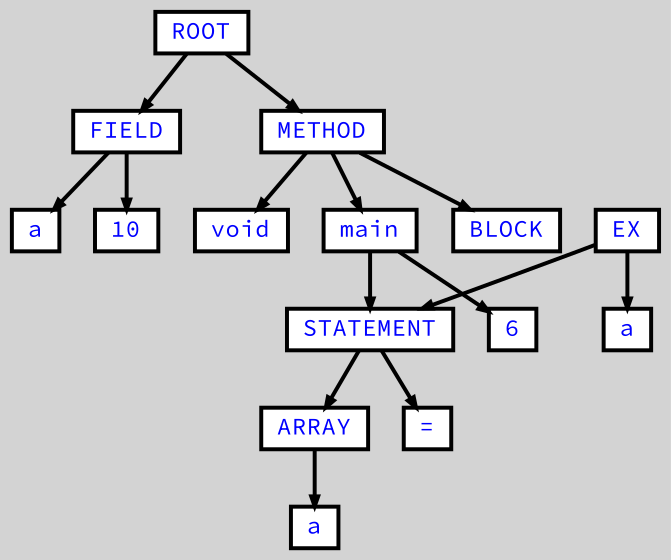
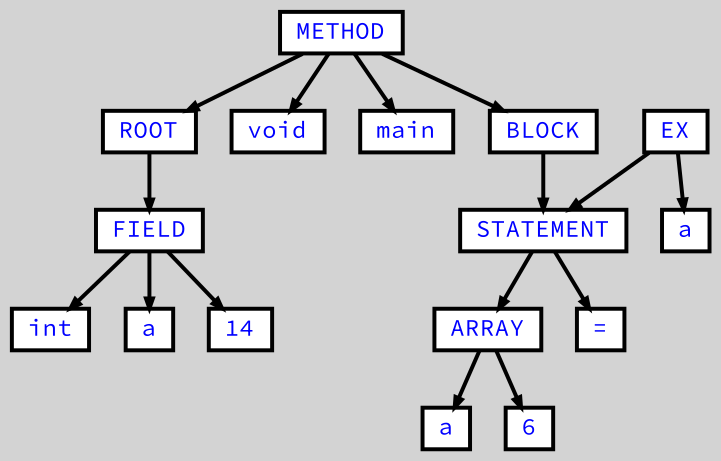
edge "ROOT" -> "METHOD": reversed
node "10": label "10" -> "14"
edge "main" -> "STATEMENT": now "BLOCK" -> "STATEMENT"
edge "main" -> "6": now "ARRAY" -> "6"
node "int": added
